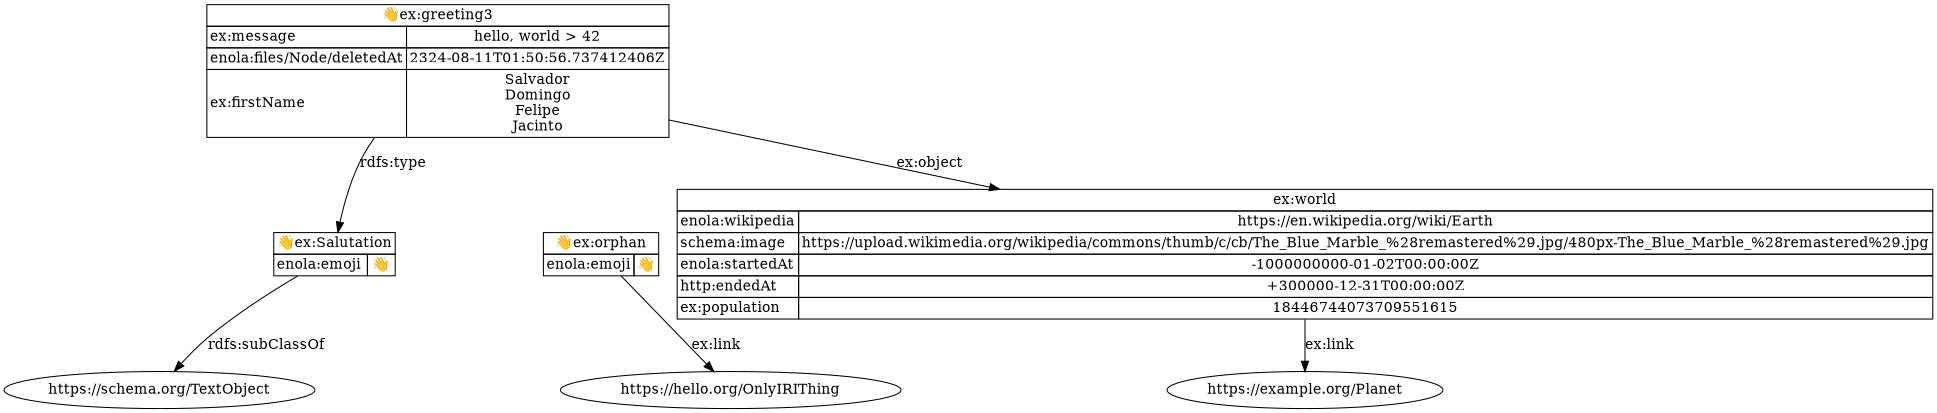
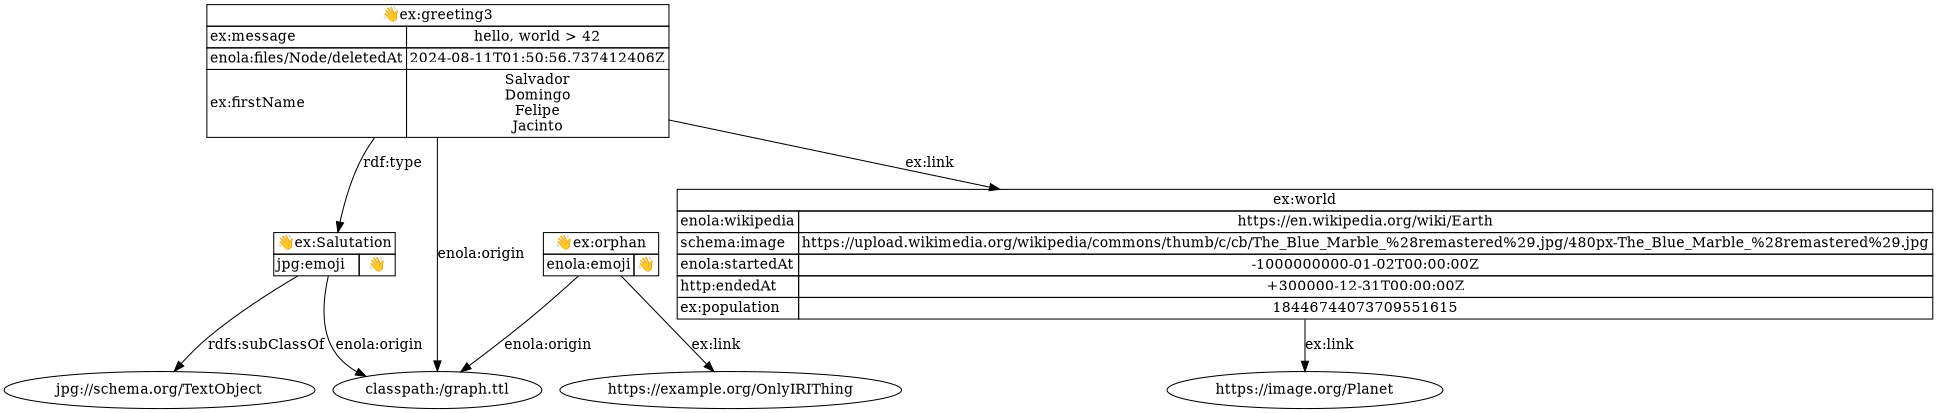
node "👋ex:greeting3": text "2324-08-11T01:50:56.737412406Z" -> "2024-08-11T01:50:56.737412406Z"
edge "👋ex:greeting3" -> "👋ex:Salutation": label "rdfs:type" -> "rdf:type"
edge "👋ex:greeting3" -> "ex:world": label "ex:object" -> "ex:link"
node "👋ex:Salutation": text "enola:emoji" -> "jpg:emoji"
node "https://schema.org/TextObject": label "https://schema.org/TextObject" -> "jpg://schema.org/TextObject"
node "classpath:/graph.ttl": added
node "https://hello.org/OnlyIRIThing": label "https://hello.org/OnlyIRIThing" -> "https://example.org/OnlyIRIThing"
node "https://example.org/Planet": label "https://example.org/Planet" -> "https://image.org/Planet"
